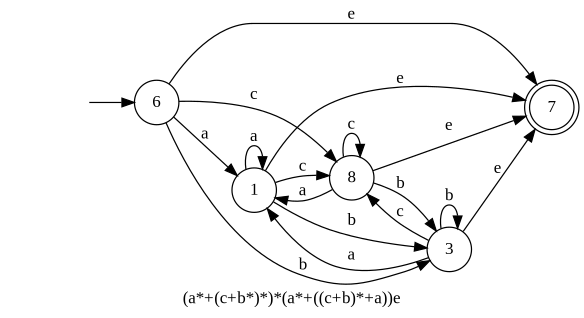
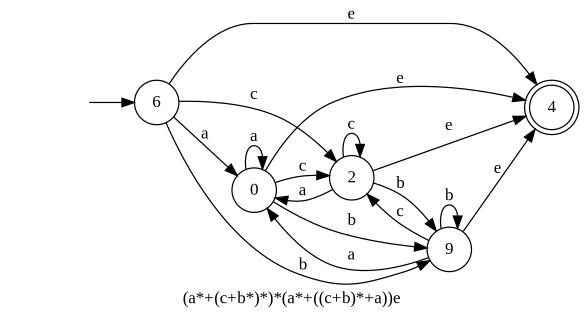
node "7": label "7" -> "4"
node "8": label "8" -> "2"
node "1": label "1" -> "0"
node "3": label "3" -> "9"
